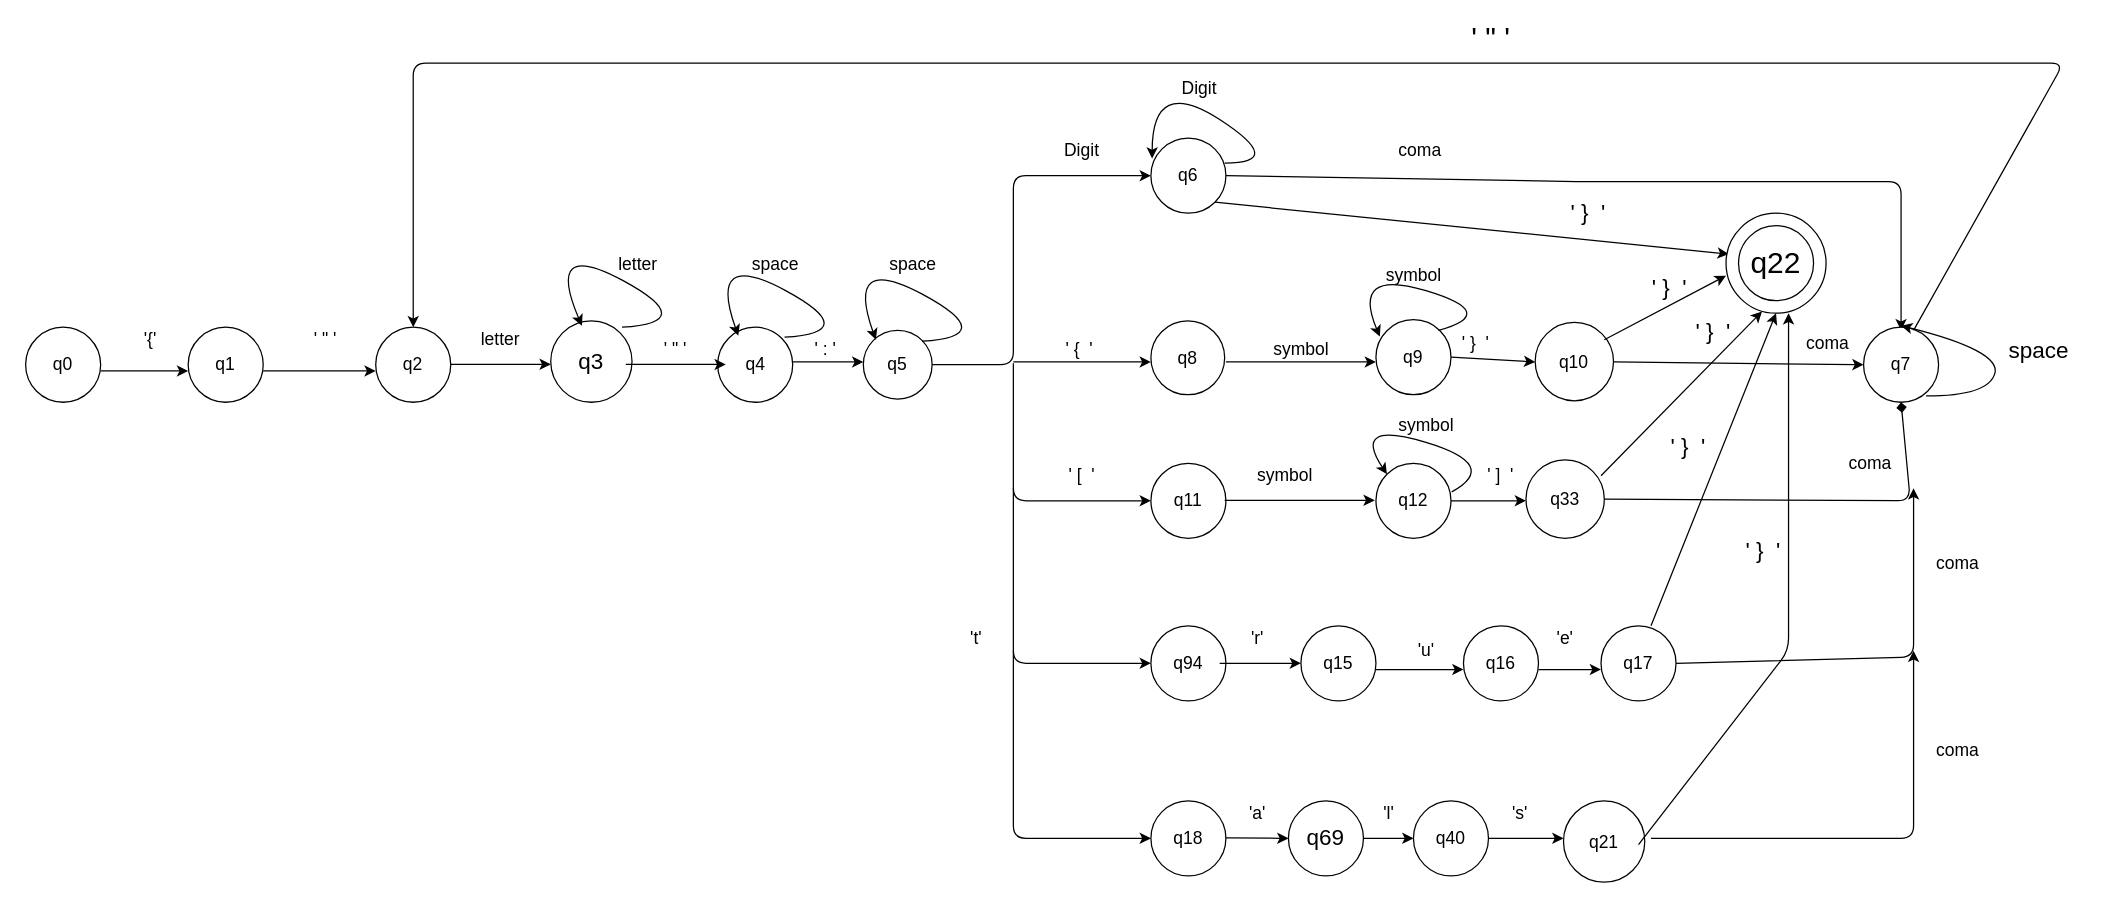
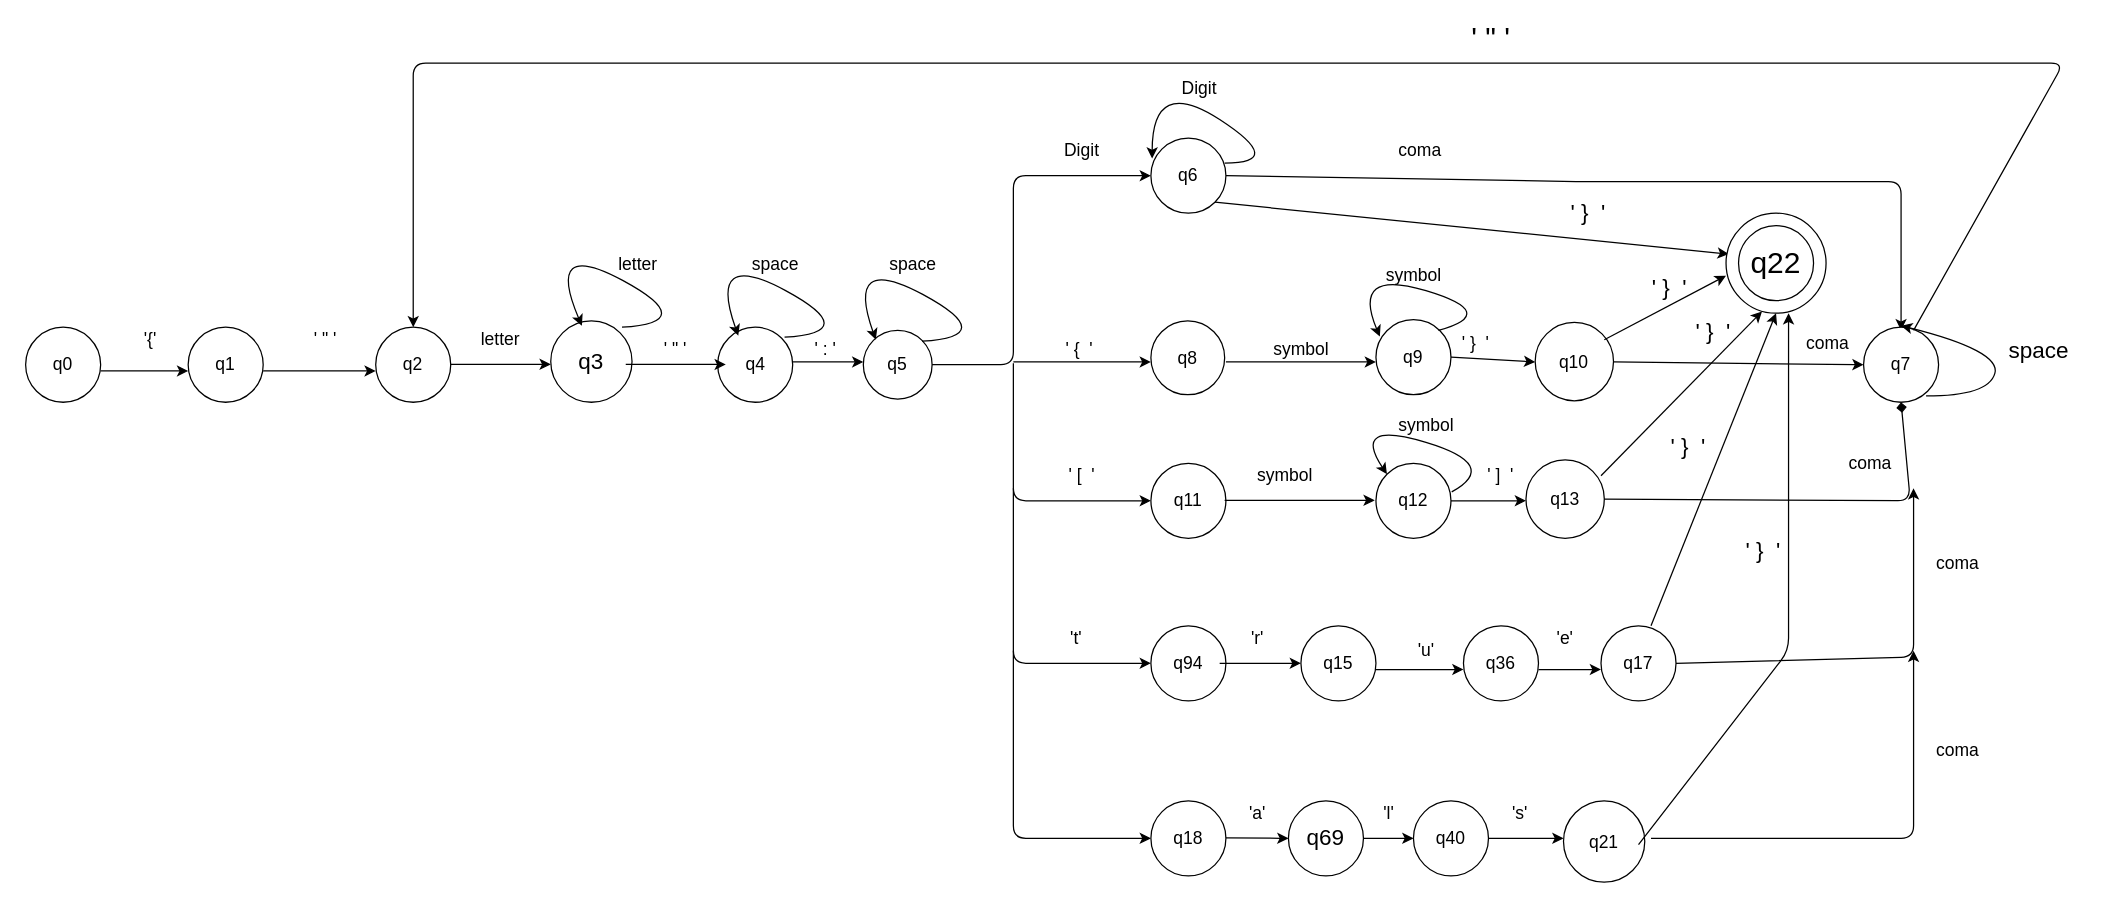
node "q33": label "q33" -> "q13"
node "'t'": moved (976, 638) -> (1076, 638)
node "q16": label "q16" -> "q36"
